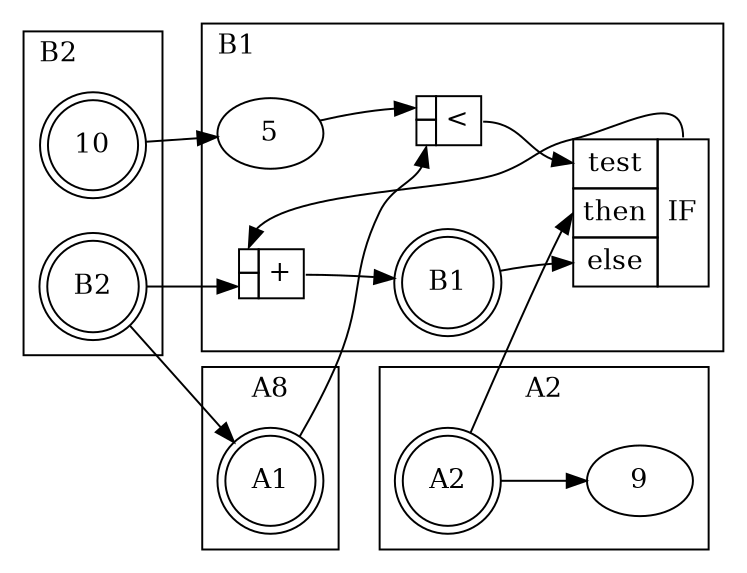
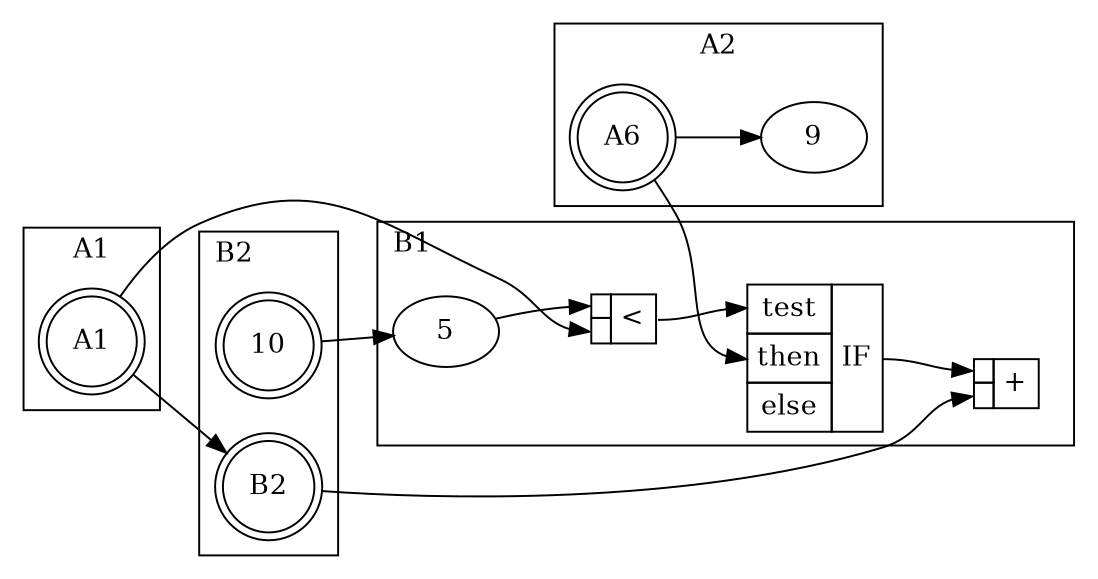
node "B1": removed
edge "B2" -> "A1": reversed
cluster "A8": label "A8" -> "A1"
node "A2": label "A2" -> "A6"
